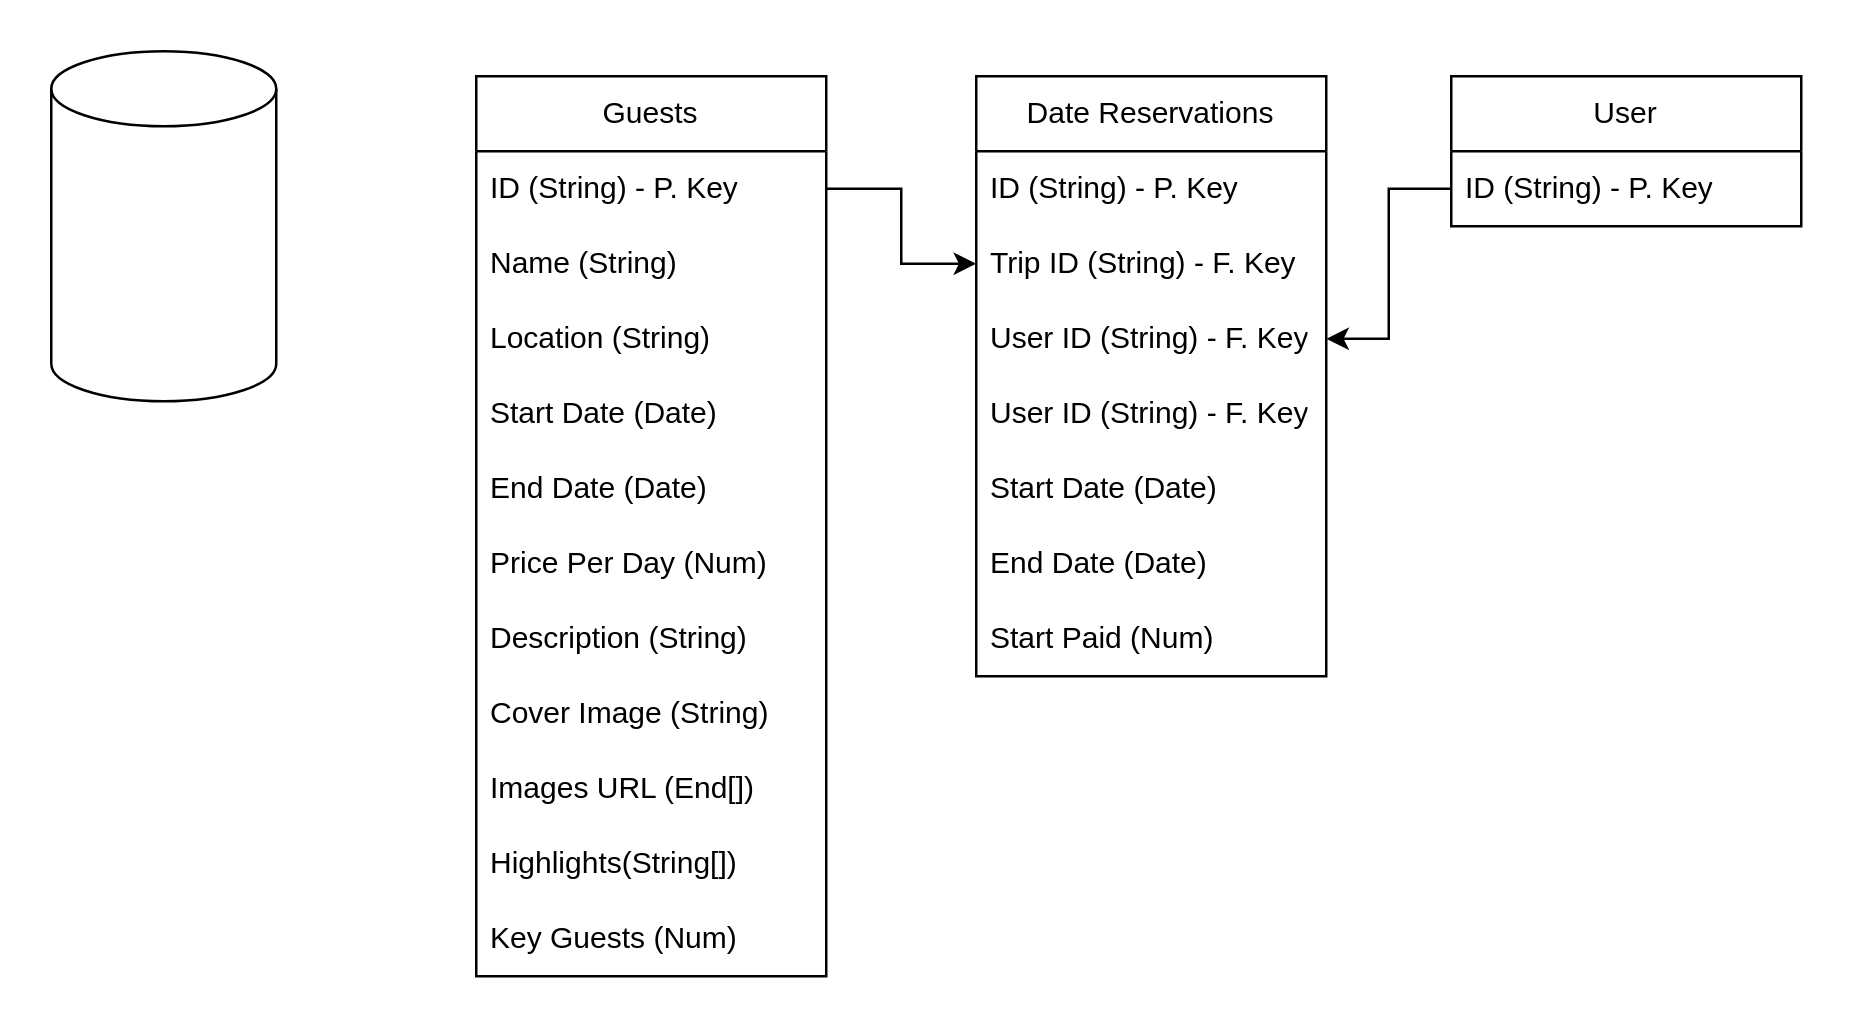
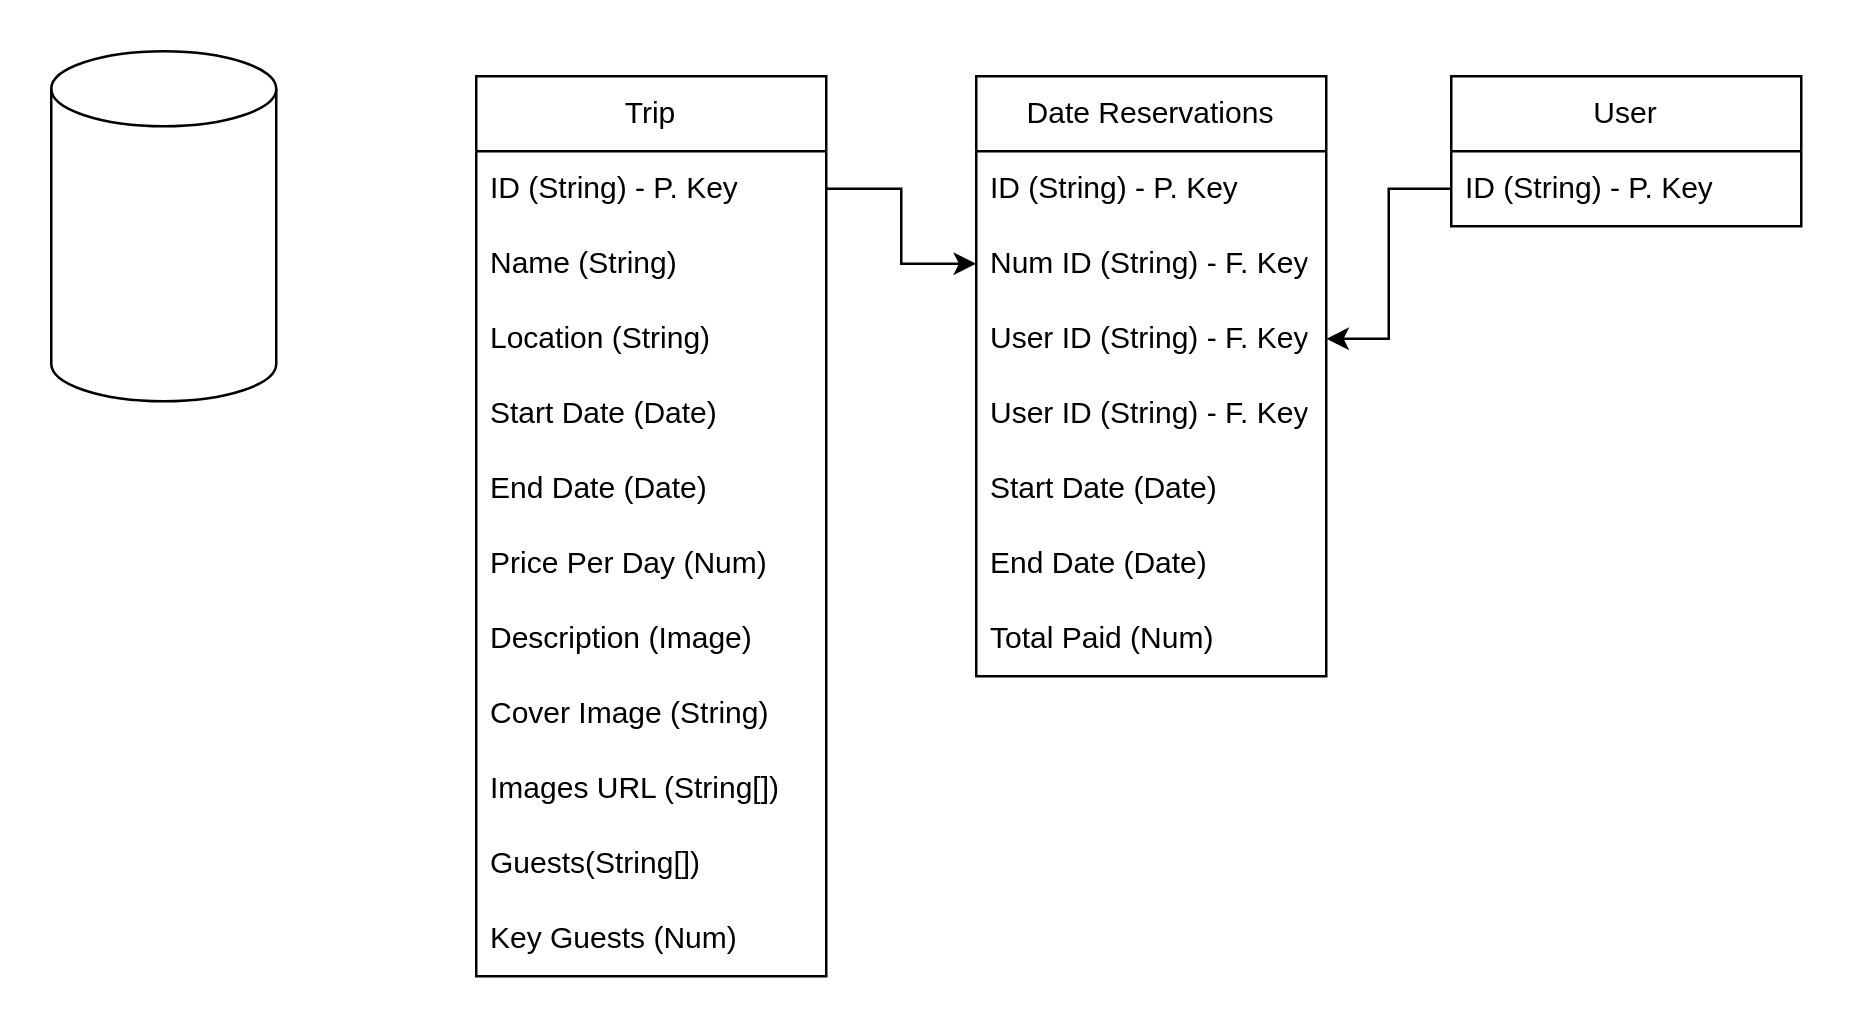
node "Guests": label "Guests" -> "Trip"
node "Trip ID (String) - F. Key": label "Trip ID (String) - F. Key" -> "Num ID (String) - F. Key"
node "Description (String)": label "Description (String)" -> "Description (Image)"
node "Start Paid (Num)": label "Start Paid (Num)" -> "Total Paid (Num)"
node "Images URL (End[])": label "Images URL (End[])" -> "Images URL (String[])"
node "Highlights(String[])": label "Highlights(String[])" -> "Guests(String[])"
